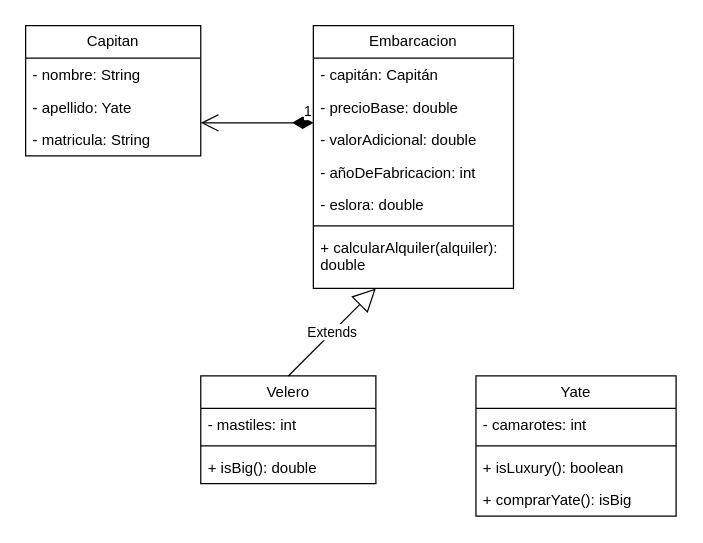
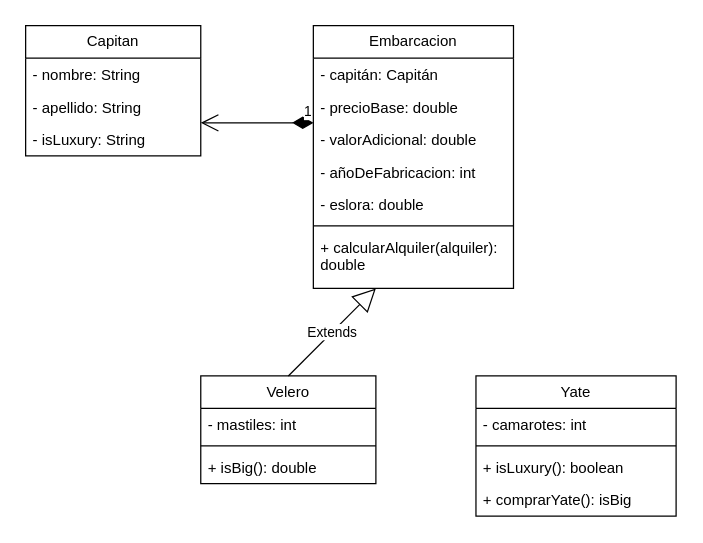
node "- apellido: Yate": label "- apellido: Yate" -> "- apellido: String"
node "- matricula: String": label "- matricula: String" -> "- isLuxury: String"
